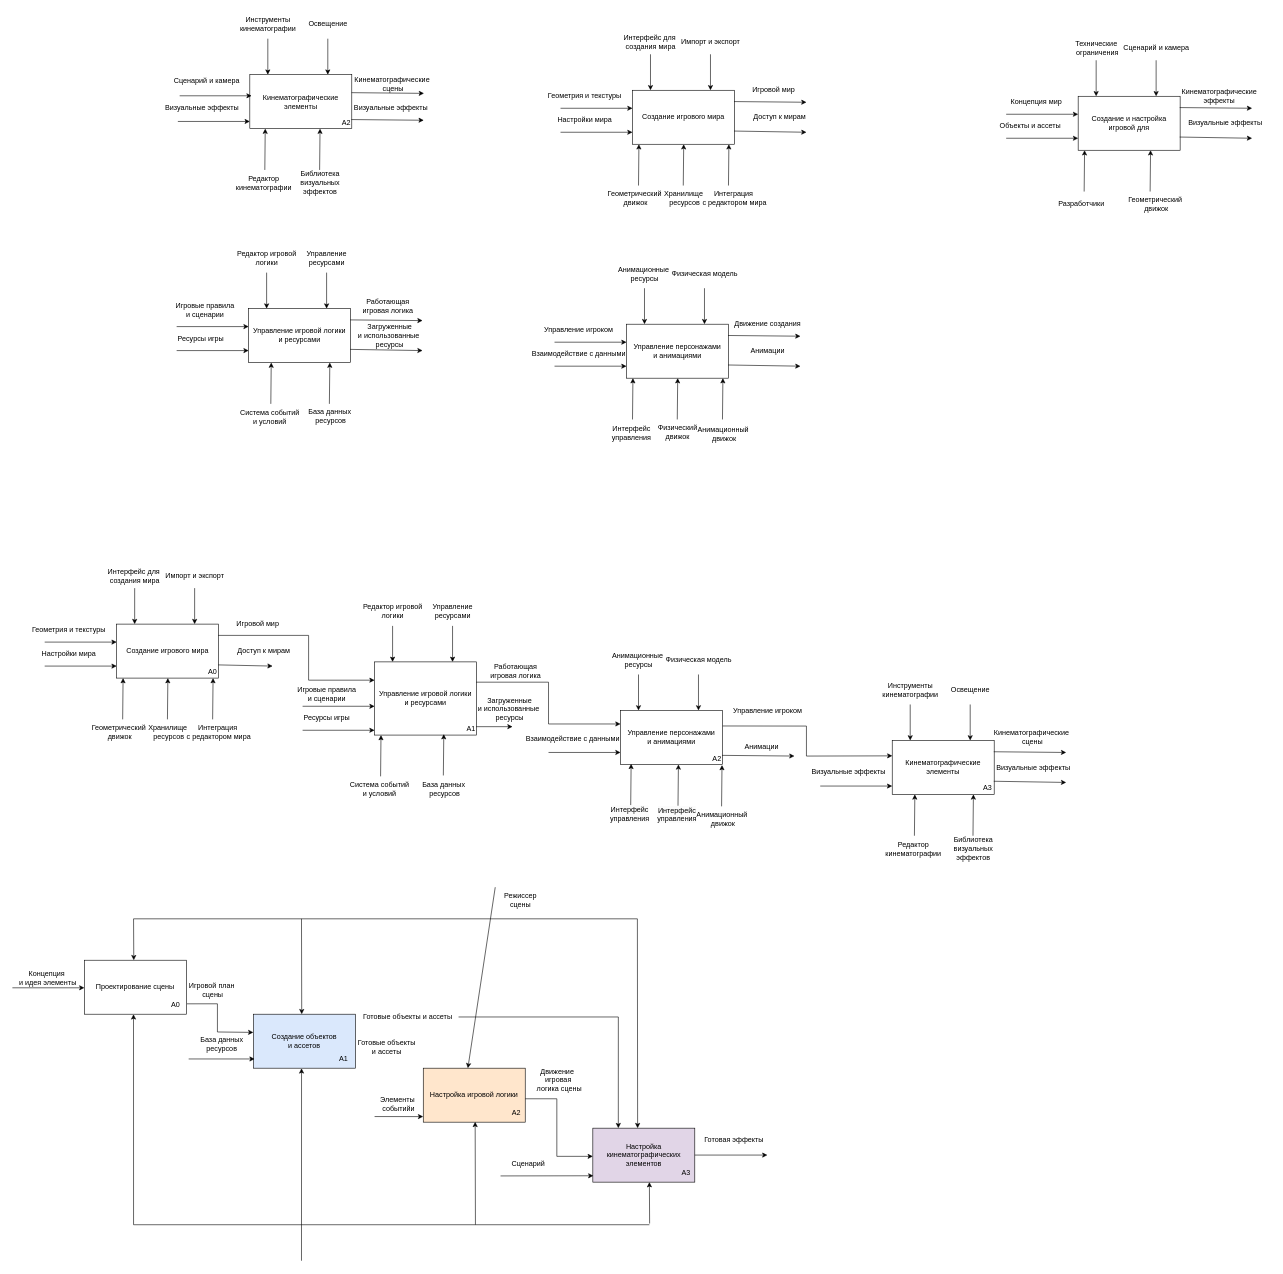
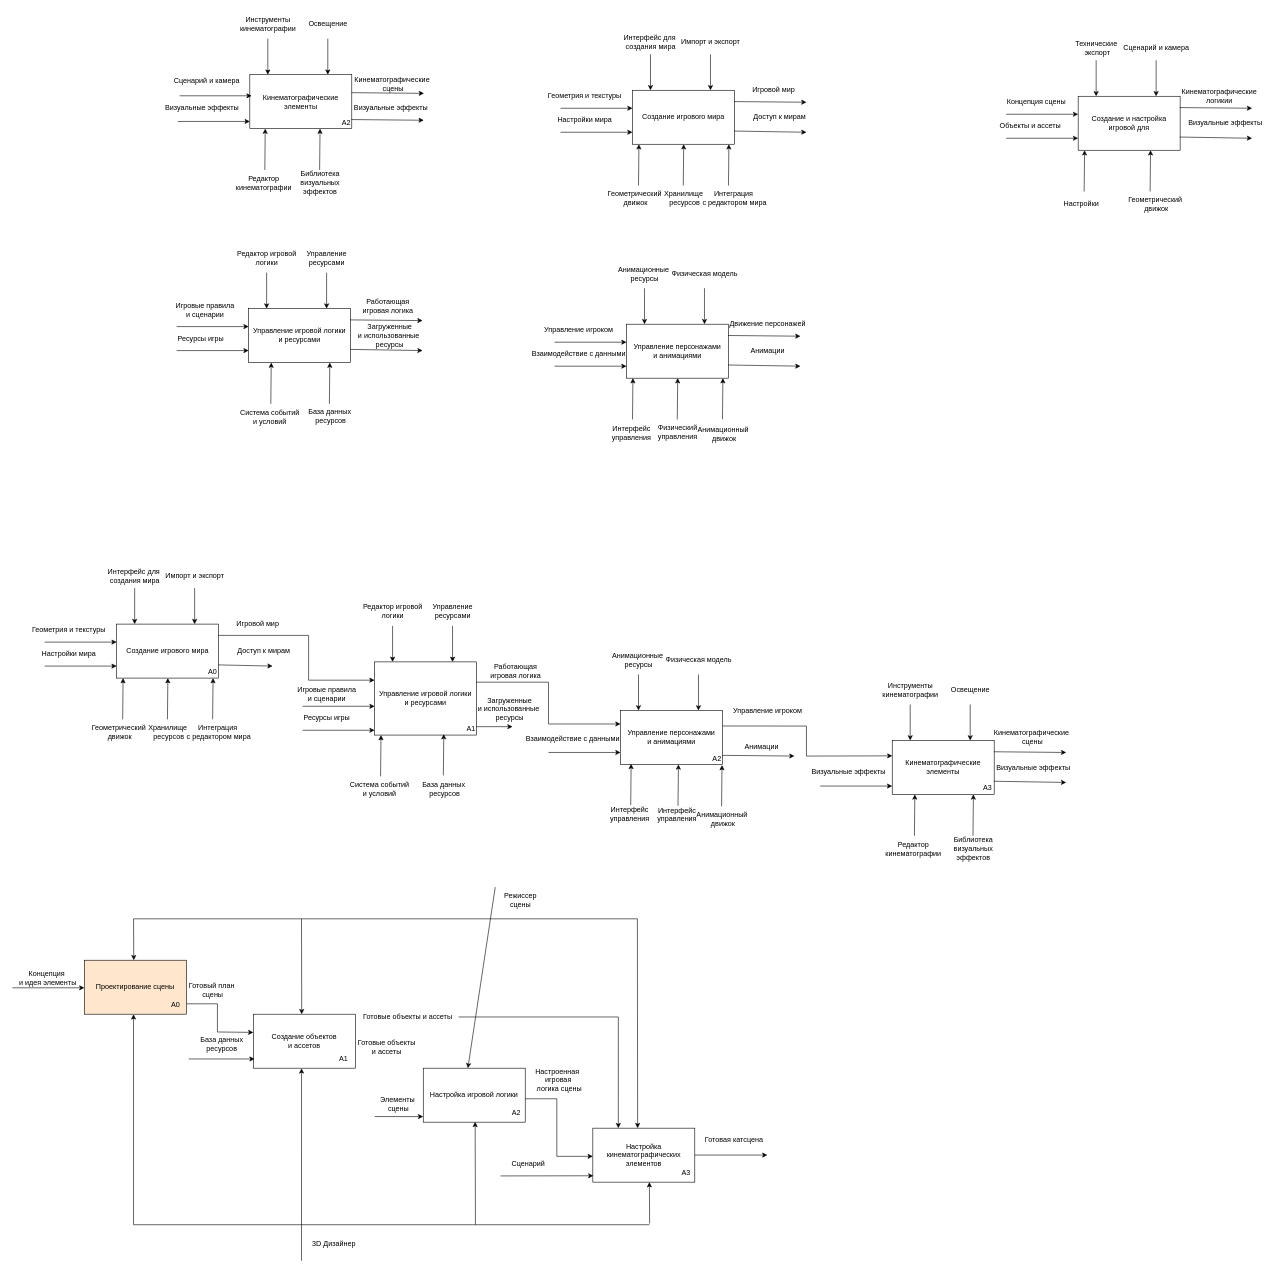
node "Технические ограничения": label "Технические ограничения" -> "Технические экспорт"
node "Кинематографические эффекты": label "Кинематографические эффекты" -> "Кинематографические логикии"
node "Концепция мир": label "Концепция мир" -> "Концепция сцены"
node "Разработчики": label "Разработчики" -> "Настройки"
node "Движение создания": label "Движение создания" -> "Движение персонажей"
node "Физический движок": label "Физический движок" -> "Физический управления"
node "Проектирование сцены": fillcolor #ffffff -> #ffe6cc
node "Игровой план сцены": label "Игровой план сцены" -> "Готовый план сцены"
node "Создание объектов и ассетов": fillcolor #dae8fc -> #ffffff
node "Движение игровая логика сцены": label "Движение игровая логика сцены" -> "Настроенная игровая логика сцены"
node "Настройка игровой логики": fillcolor #ffe6cc -> #ffffff
node "Элементы событийи": label "Элементы событийи" -> "Элементы сцены"
node "Готовая эффекты": label "Готовая эффекты" -> "Готовая катсцена"
node "Настройка кинематографических элементов": fillcolor #e1d5e7 -> #ffffff
node "3D Дизайнер": added
